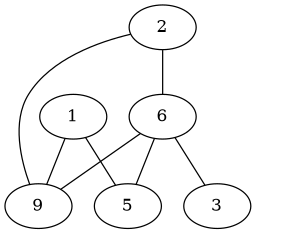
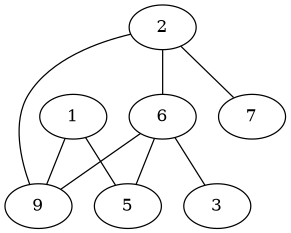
node "7": added
